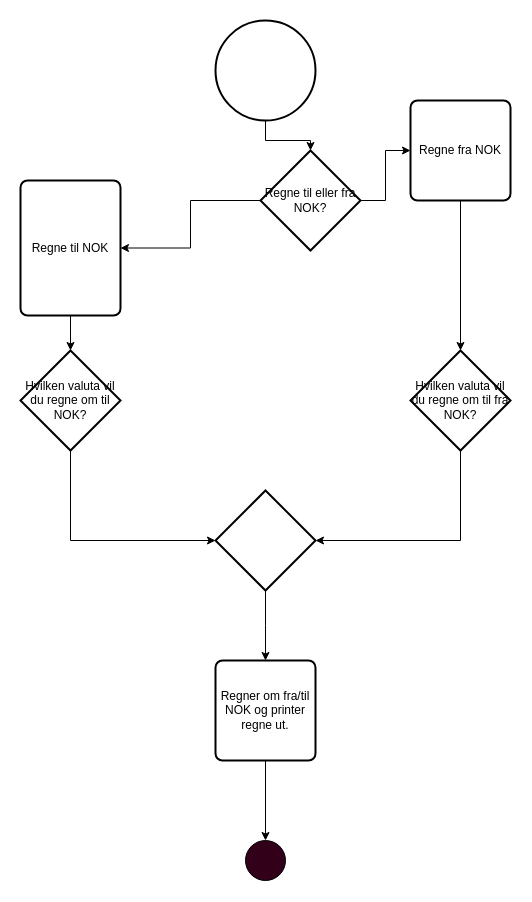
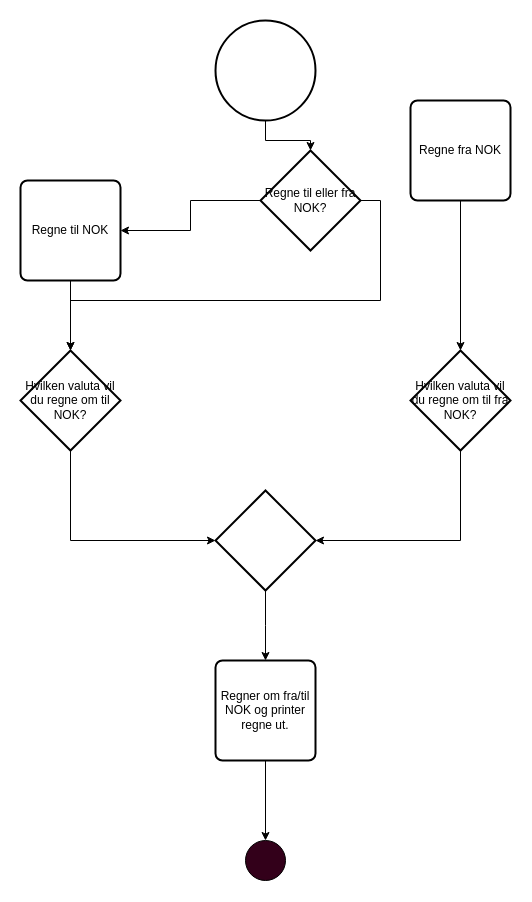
edge "Regne til eller fra NOK?" -> "Regne fra NOK": now "Regne til eller fra NOK?" -> "Hvilken valuta vil du regne om til NOK?"
node "Regne til NOK": size 100x135 -> 100x100
